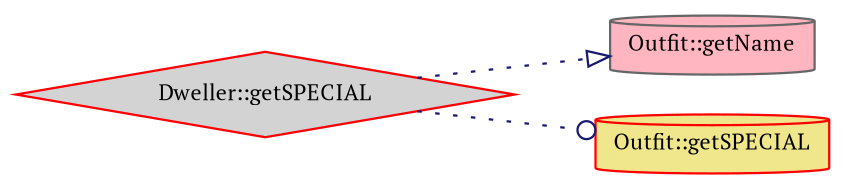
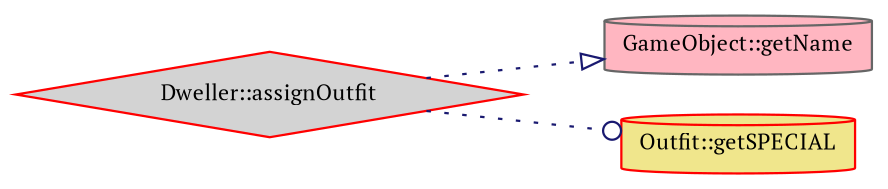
node "Outfit::getName": label "Outfit::getName" -> "GameObject::getName"
node "Dweller::getSPECIAL": label "Dweller::getSPECIAL" -> "Dweller::assignOutfit"
